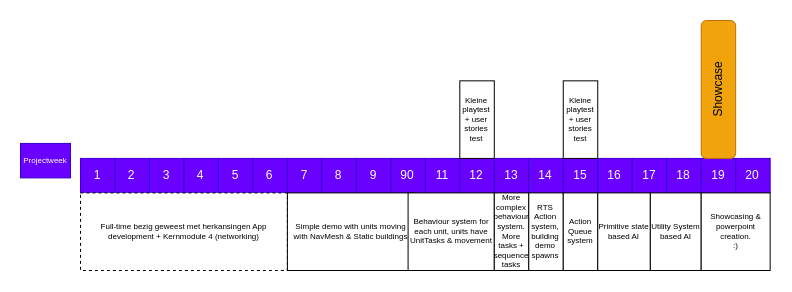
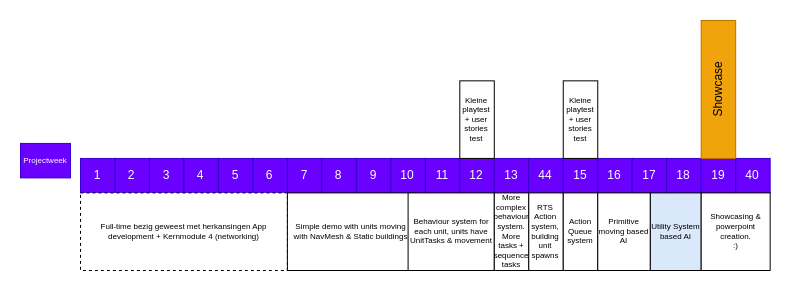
node "Showcase": shape rounded rectangle -> rectangle
node "90": label "90" -> "10"
node "14": label "14" -> "44"
node "20": label "20" -> "40"
node "RTS Action system, building demo spawns": label "RTS Action system, building demo spawns" -> "RTS Action system, building unit spawns"
node "Primitive state based AI": label "Primitive state based AI" -> "Primitive moving based AI"
node "Utility System based AI": fillcolor #ffffff -> #dae8fc
